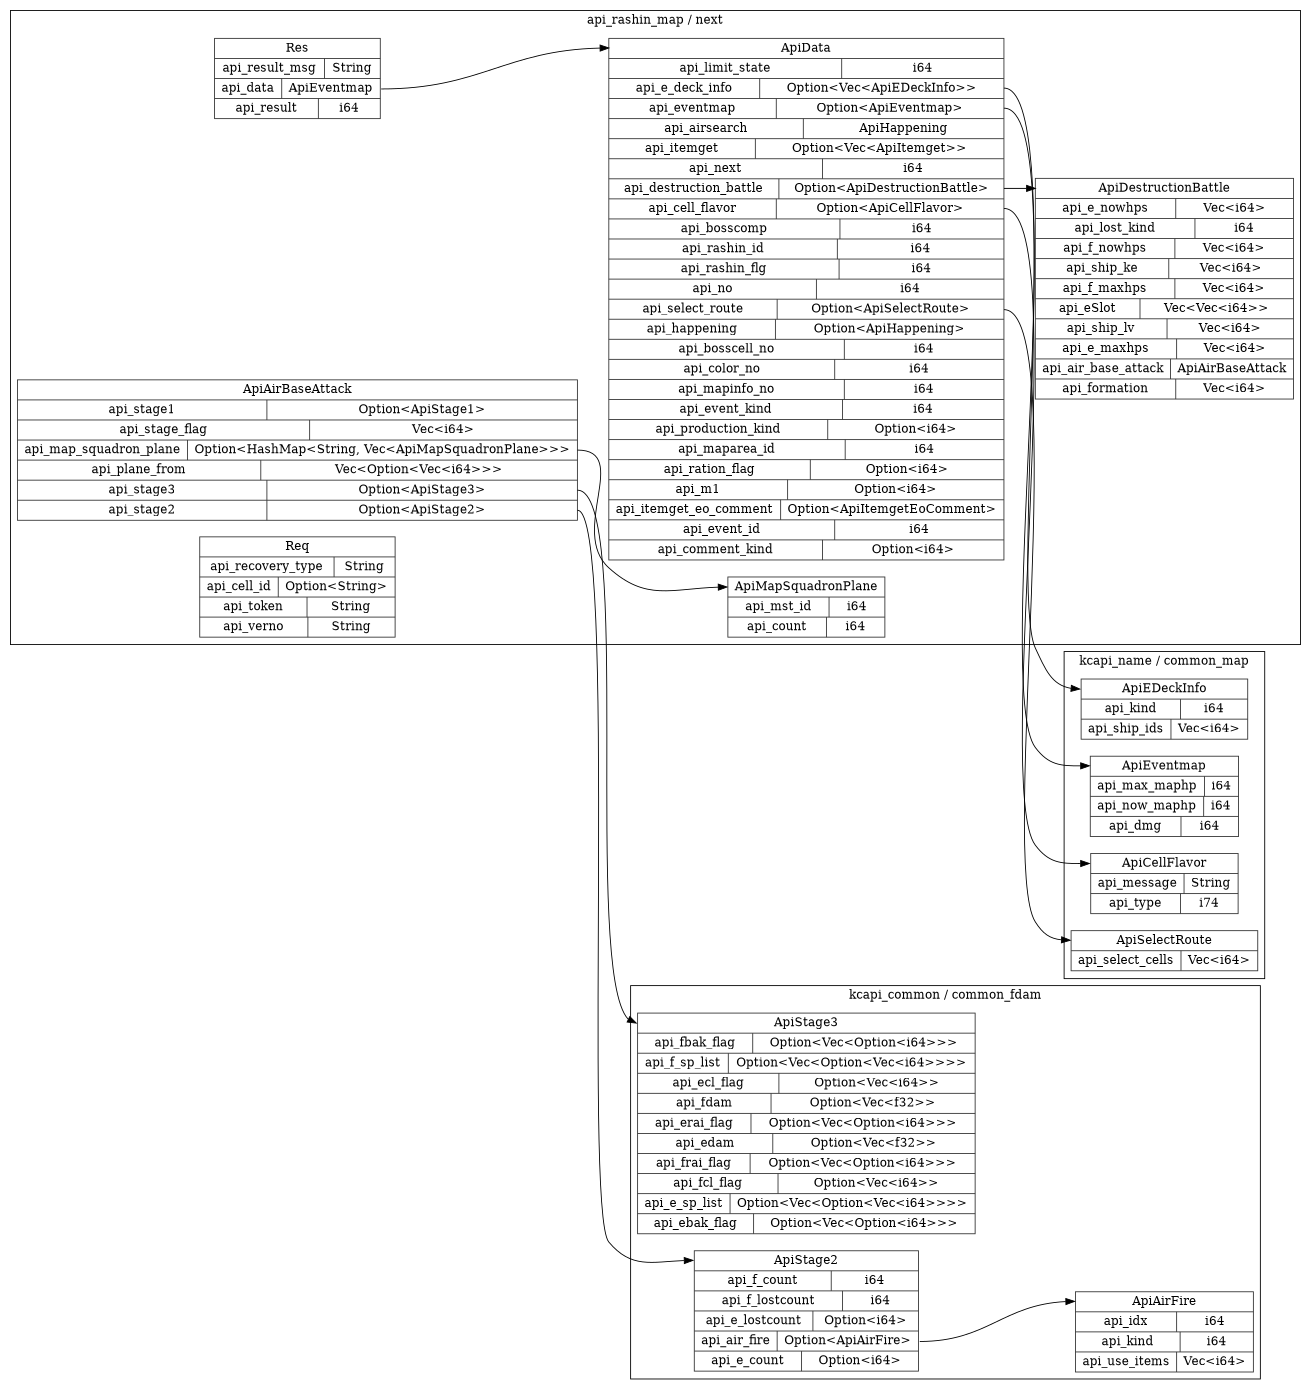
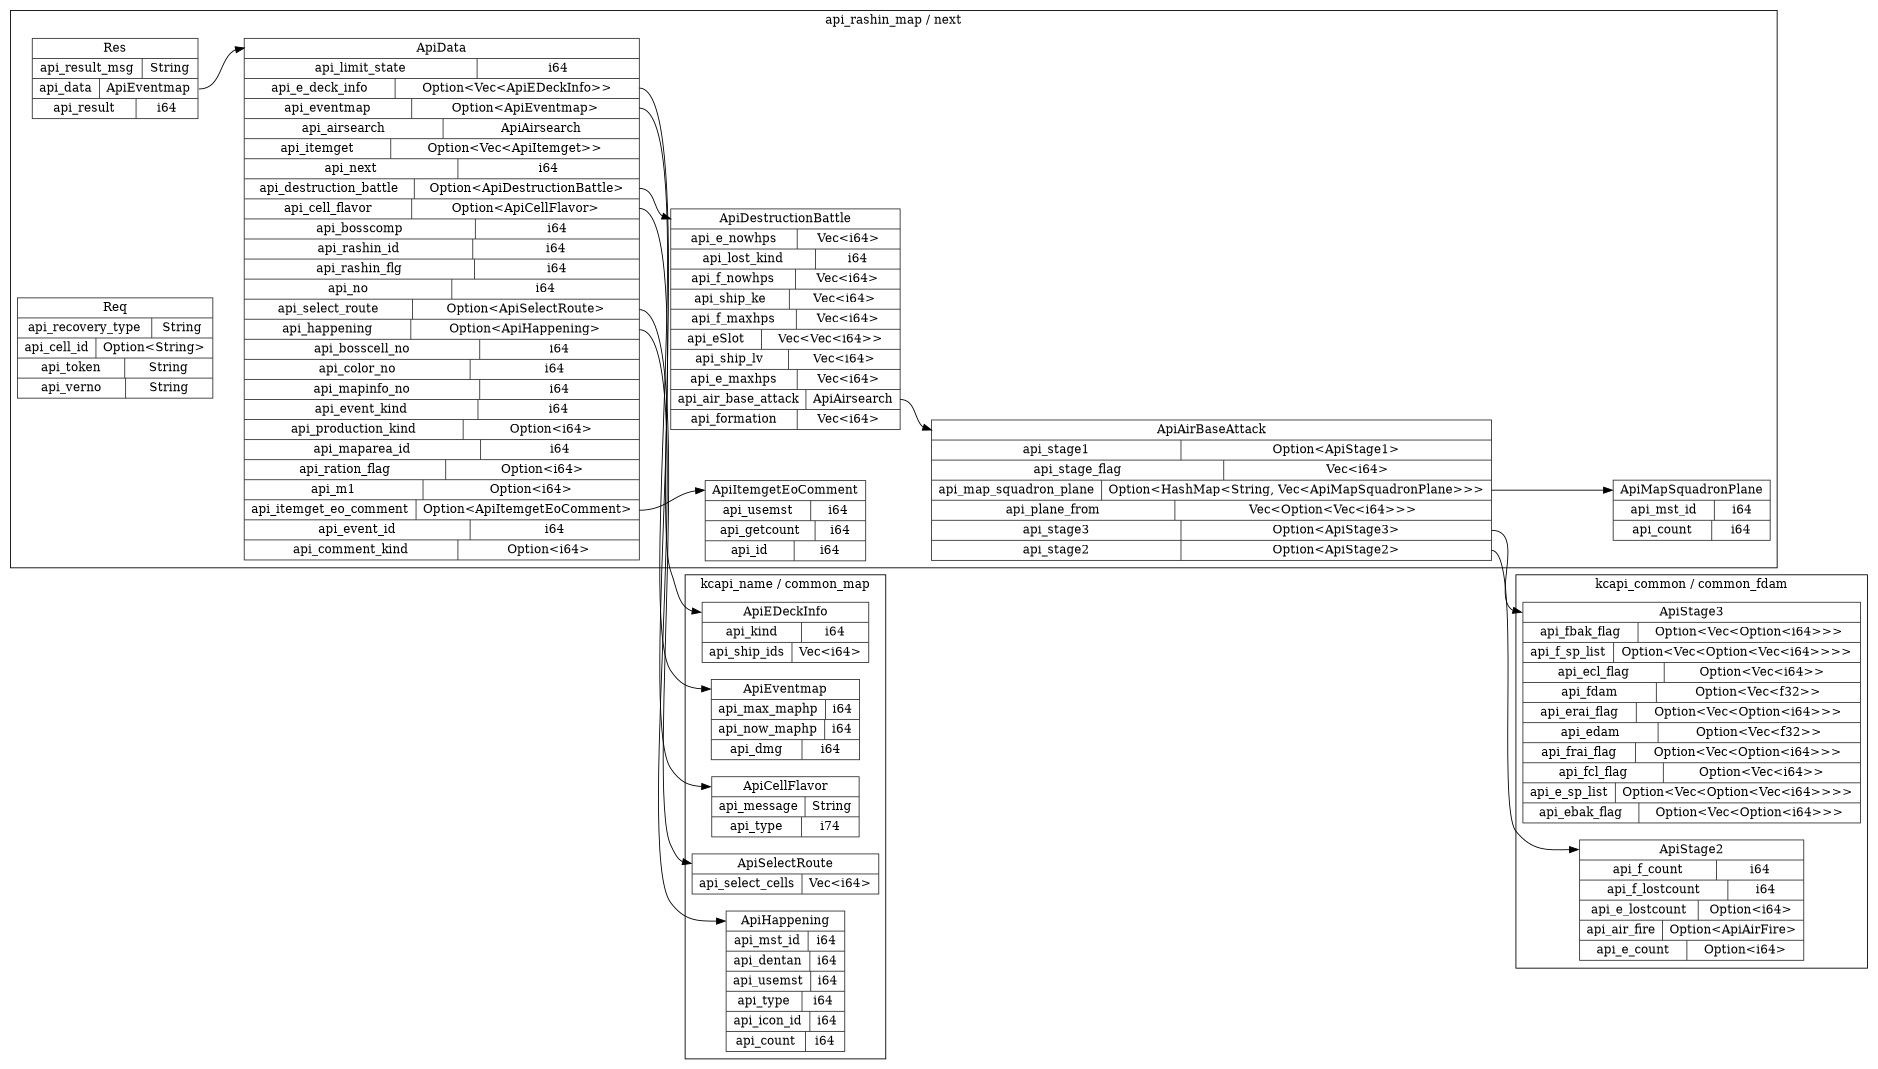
node "ApiData": text "ApiHappening" -> "ApiAirsearch"
node "ApiDestructionBattle": text "ApiAirBaseAttack" -> "ApiAirsearch"
edge "ApiDestructionBattle" -> "ApiAirBaseAttack": added
node "ApiItemgetEoComment": added
node "ApiHappening": added
node "ApiAirFire": removed
